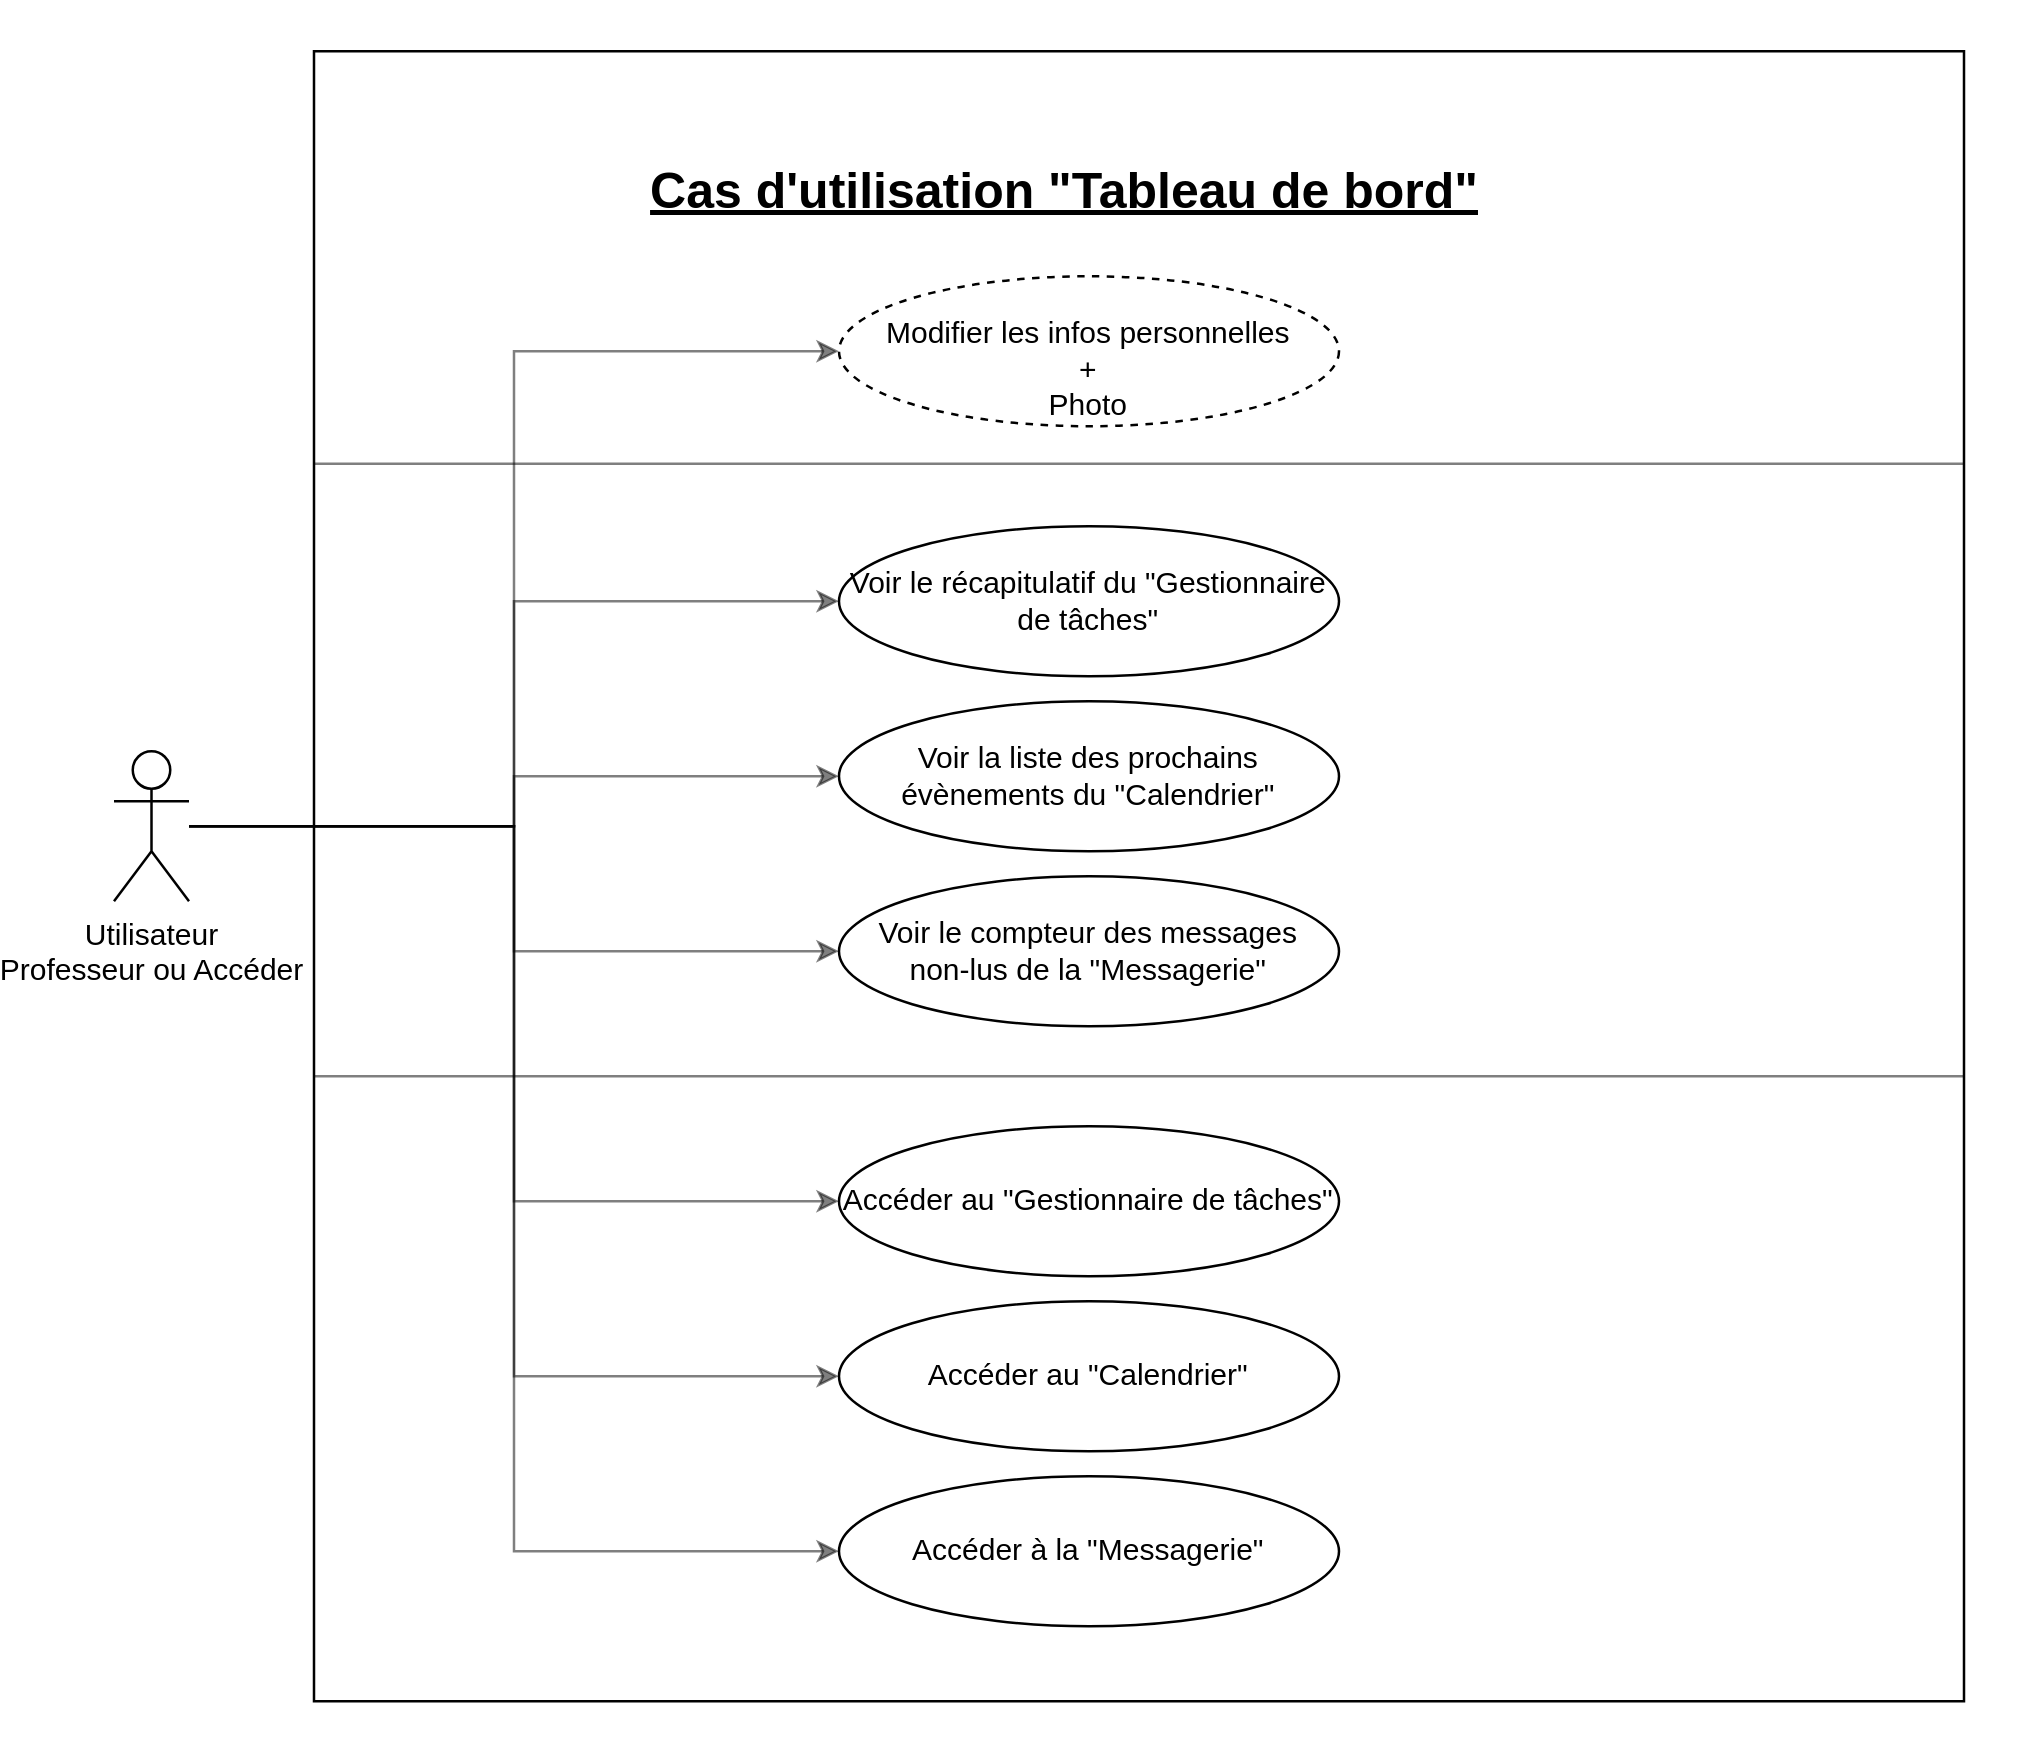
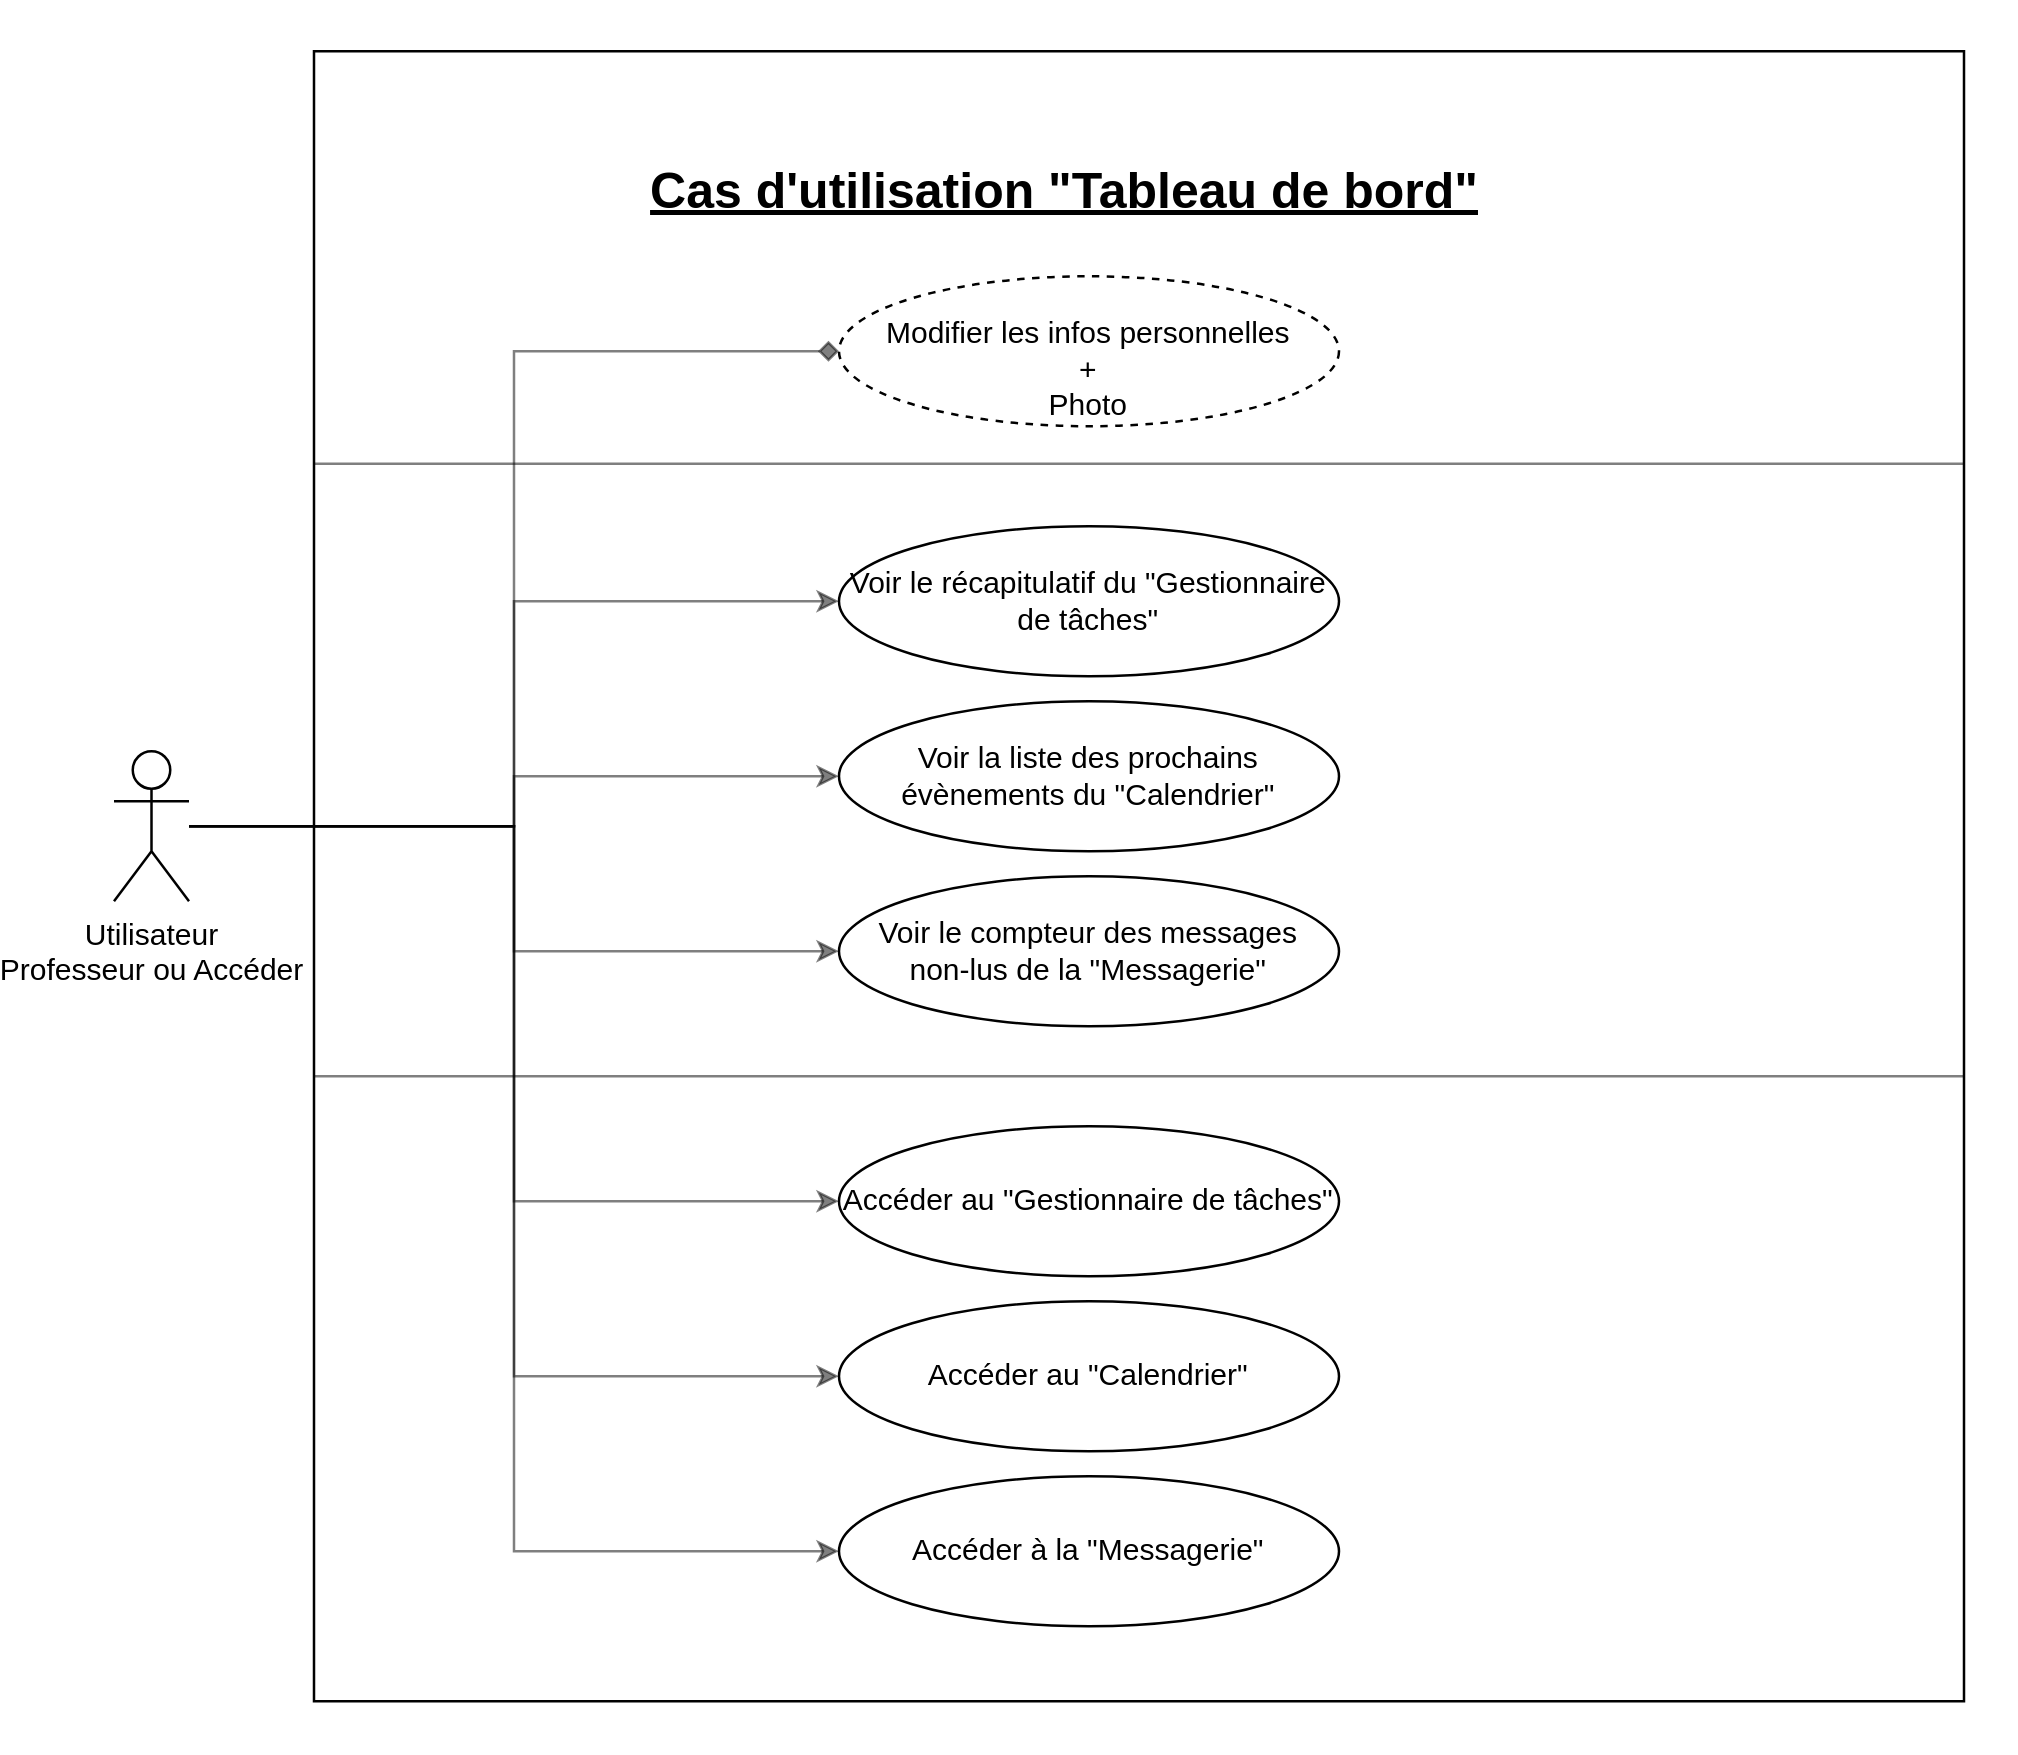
edge "Utilisateur Professeur ou Accéder" -> "Modifier les infos personnelles + Photo": arrowhead classic -> diamond
